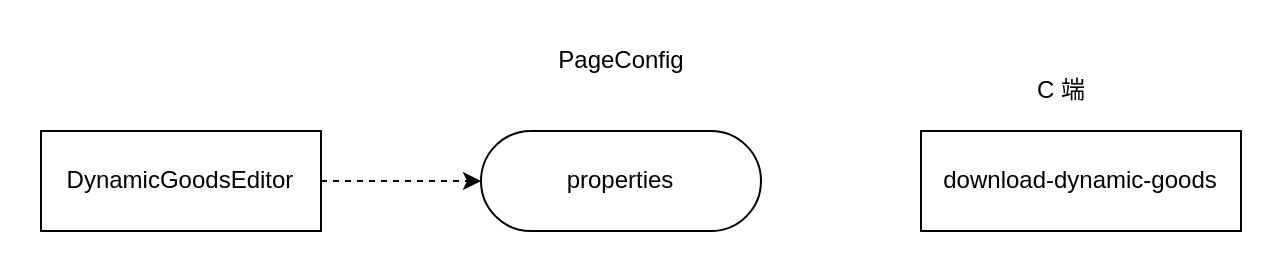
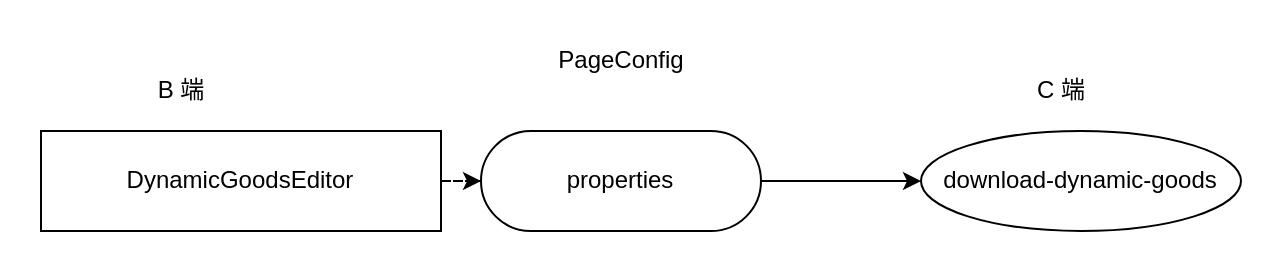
node "B 端": added
node "DynamicGoodsEditor": size 280x100 -> 400x100
edge "properties" -> "download-dynamic-goods": added
node "download-dynamic-goods": shape rectangle -> ellipse
